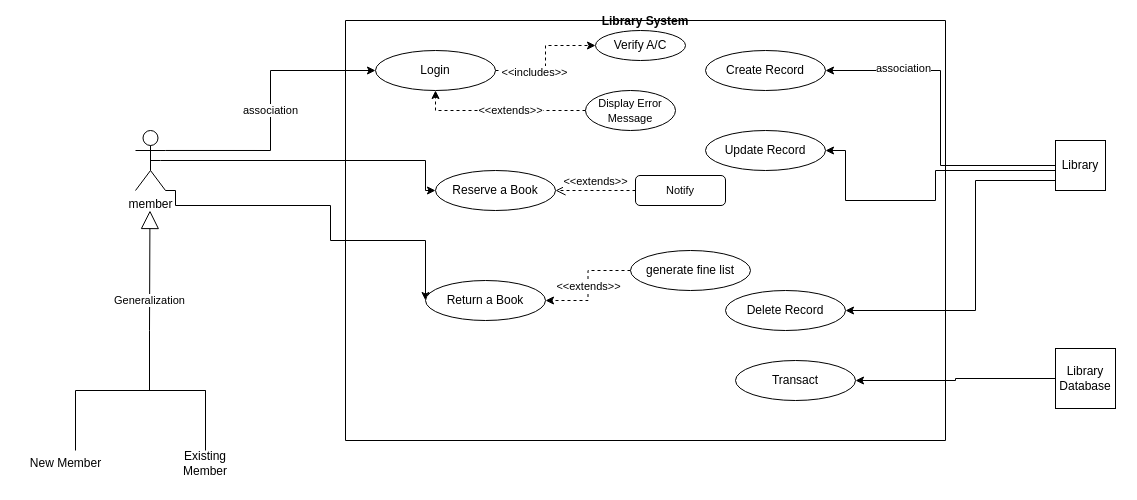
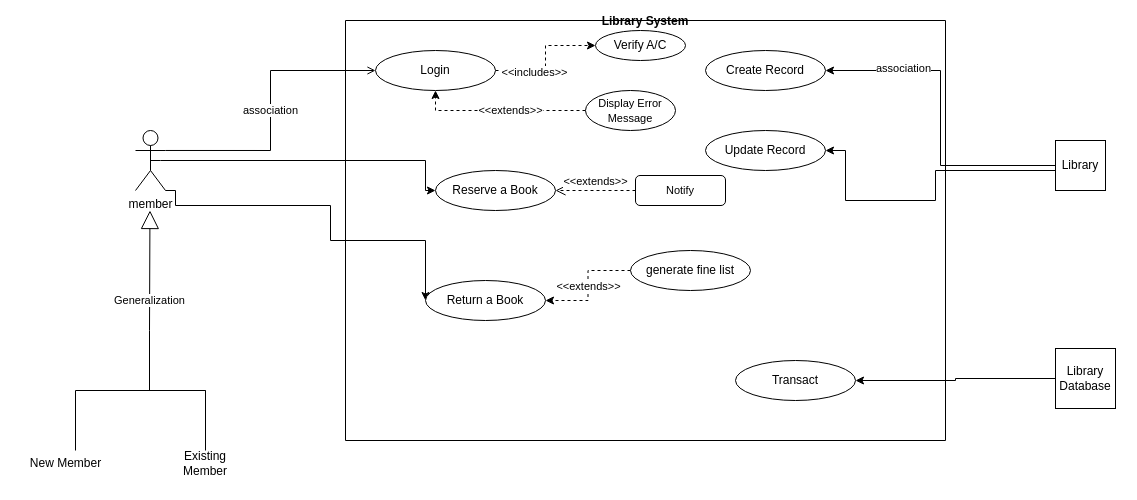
edge "member" -> "Login": arrowhead classic -> open
edge "Library" -> "Delete Record": removed
node "Delete Record": removed
